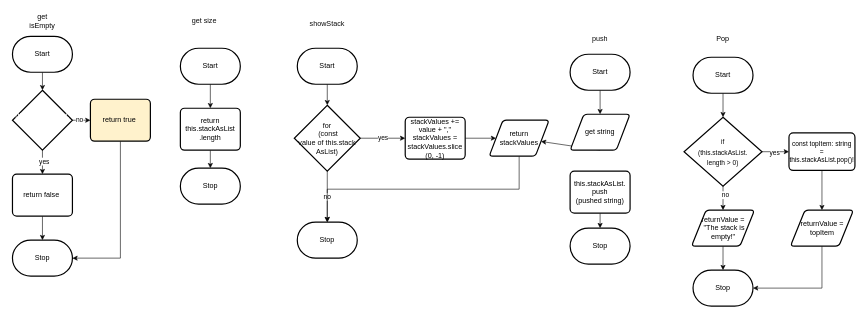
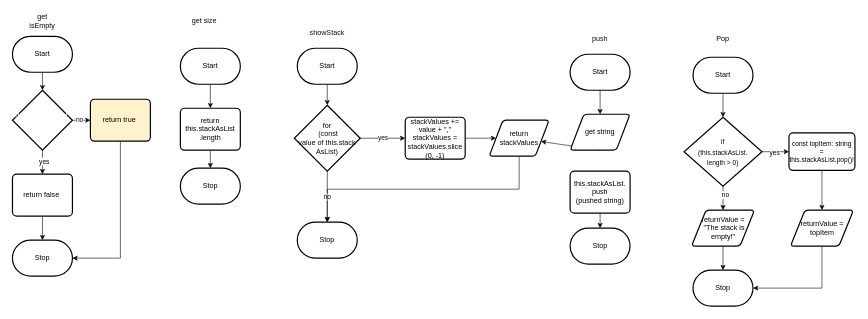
node "showStack": moved (327, 24) -> (327, 33)
